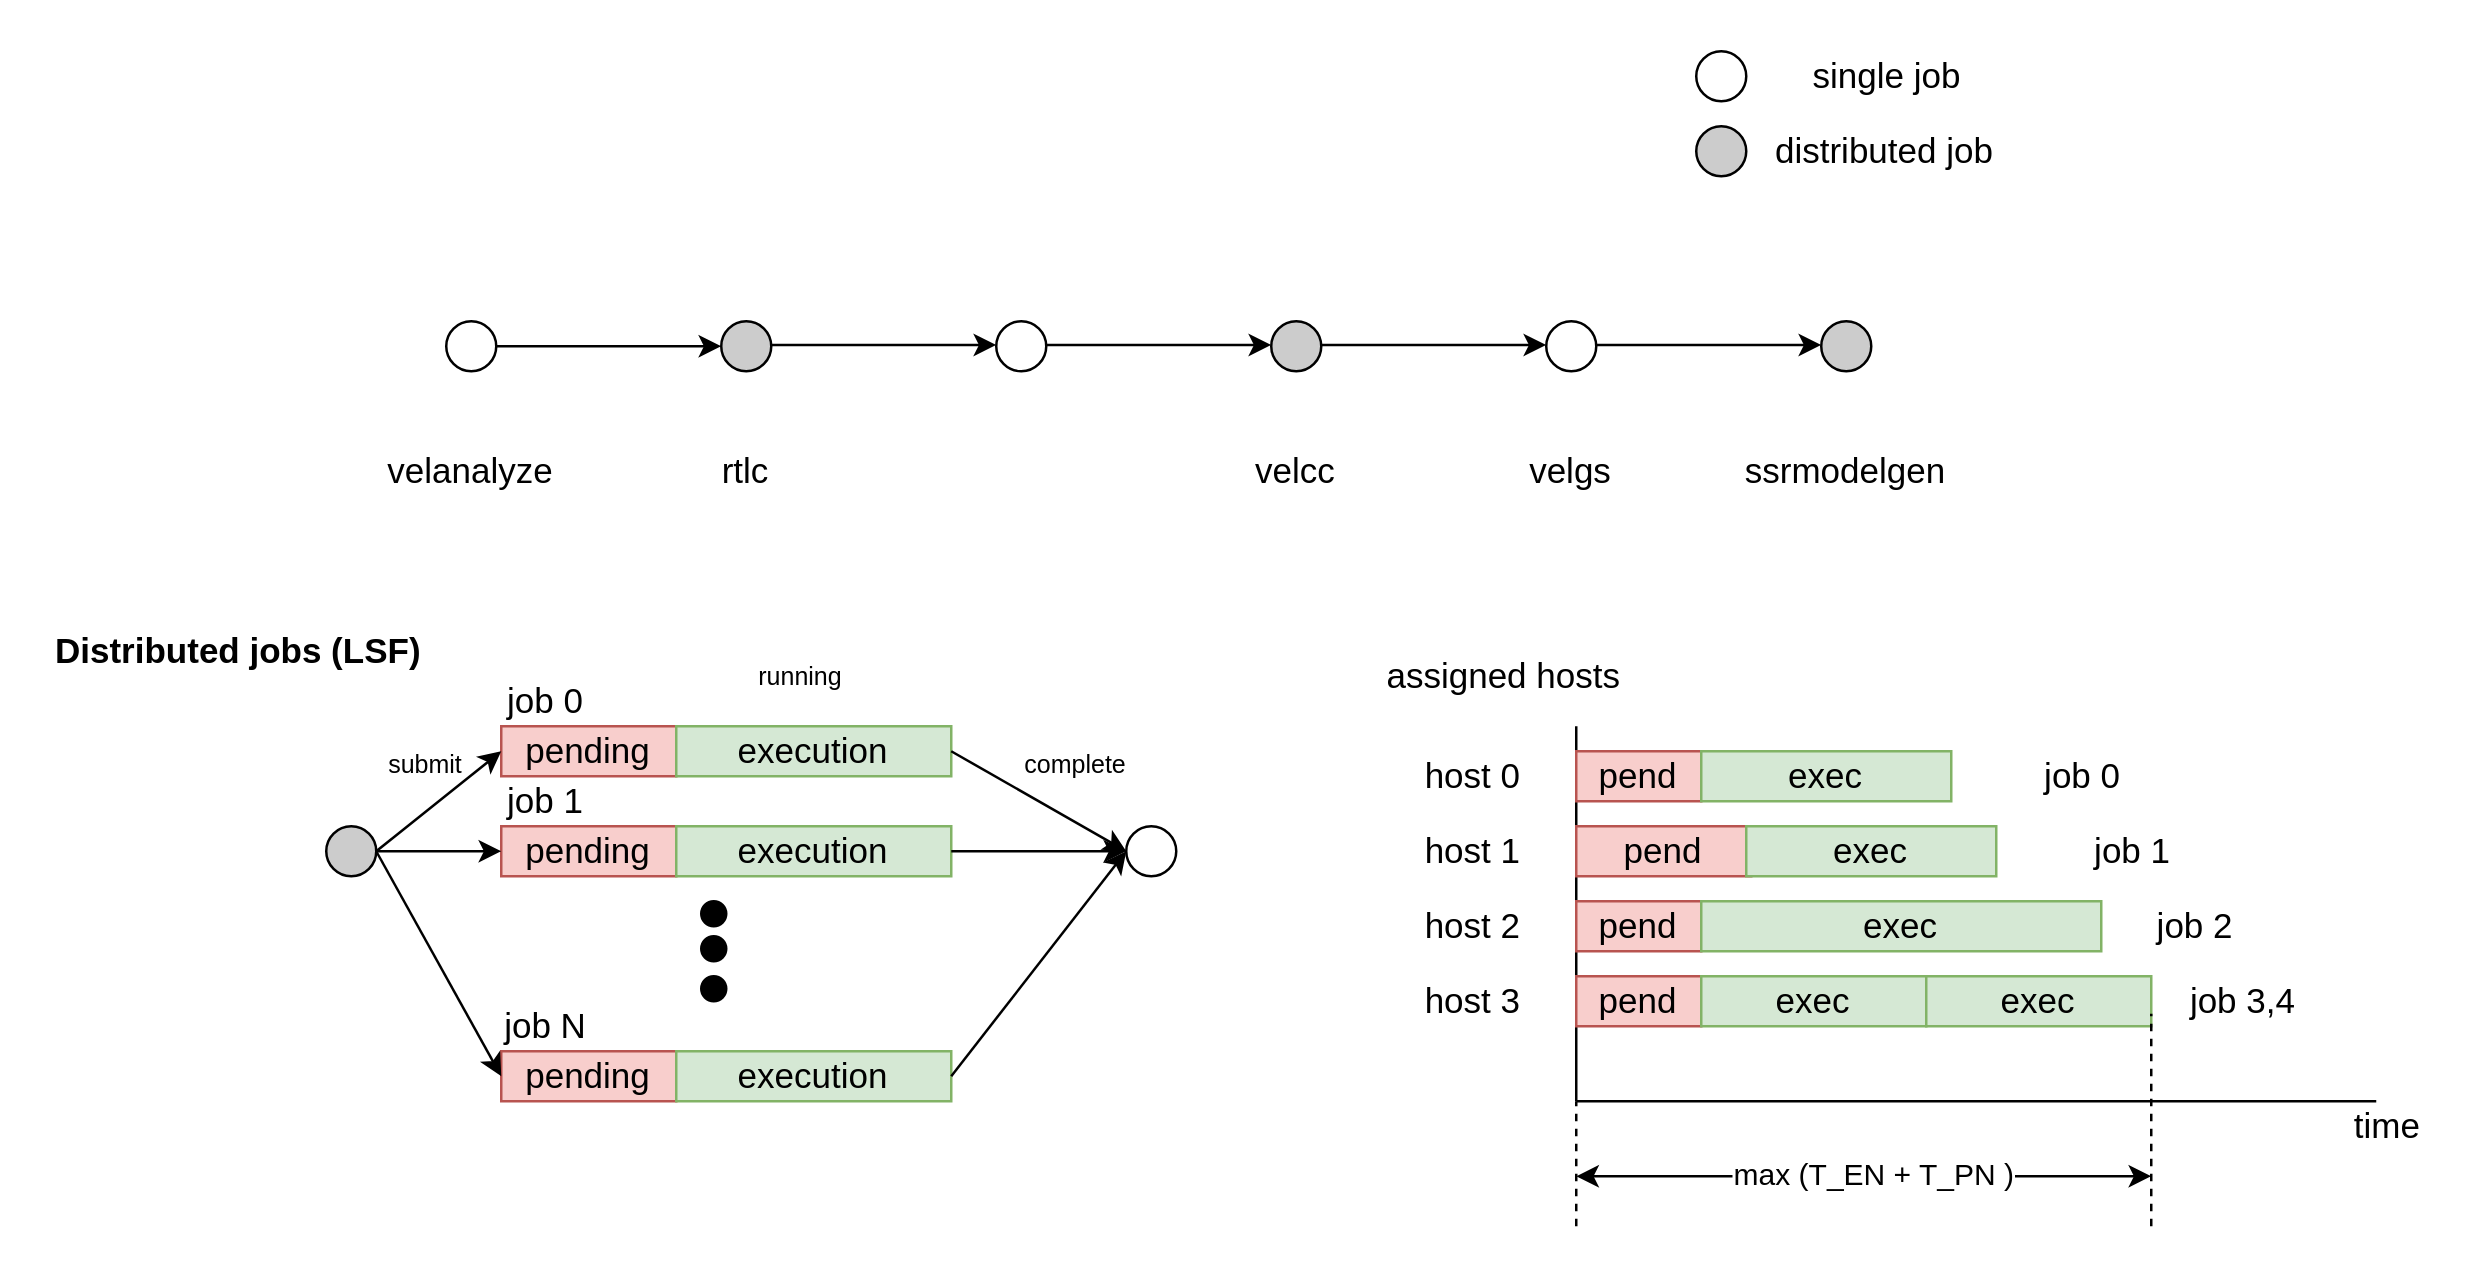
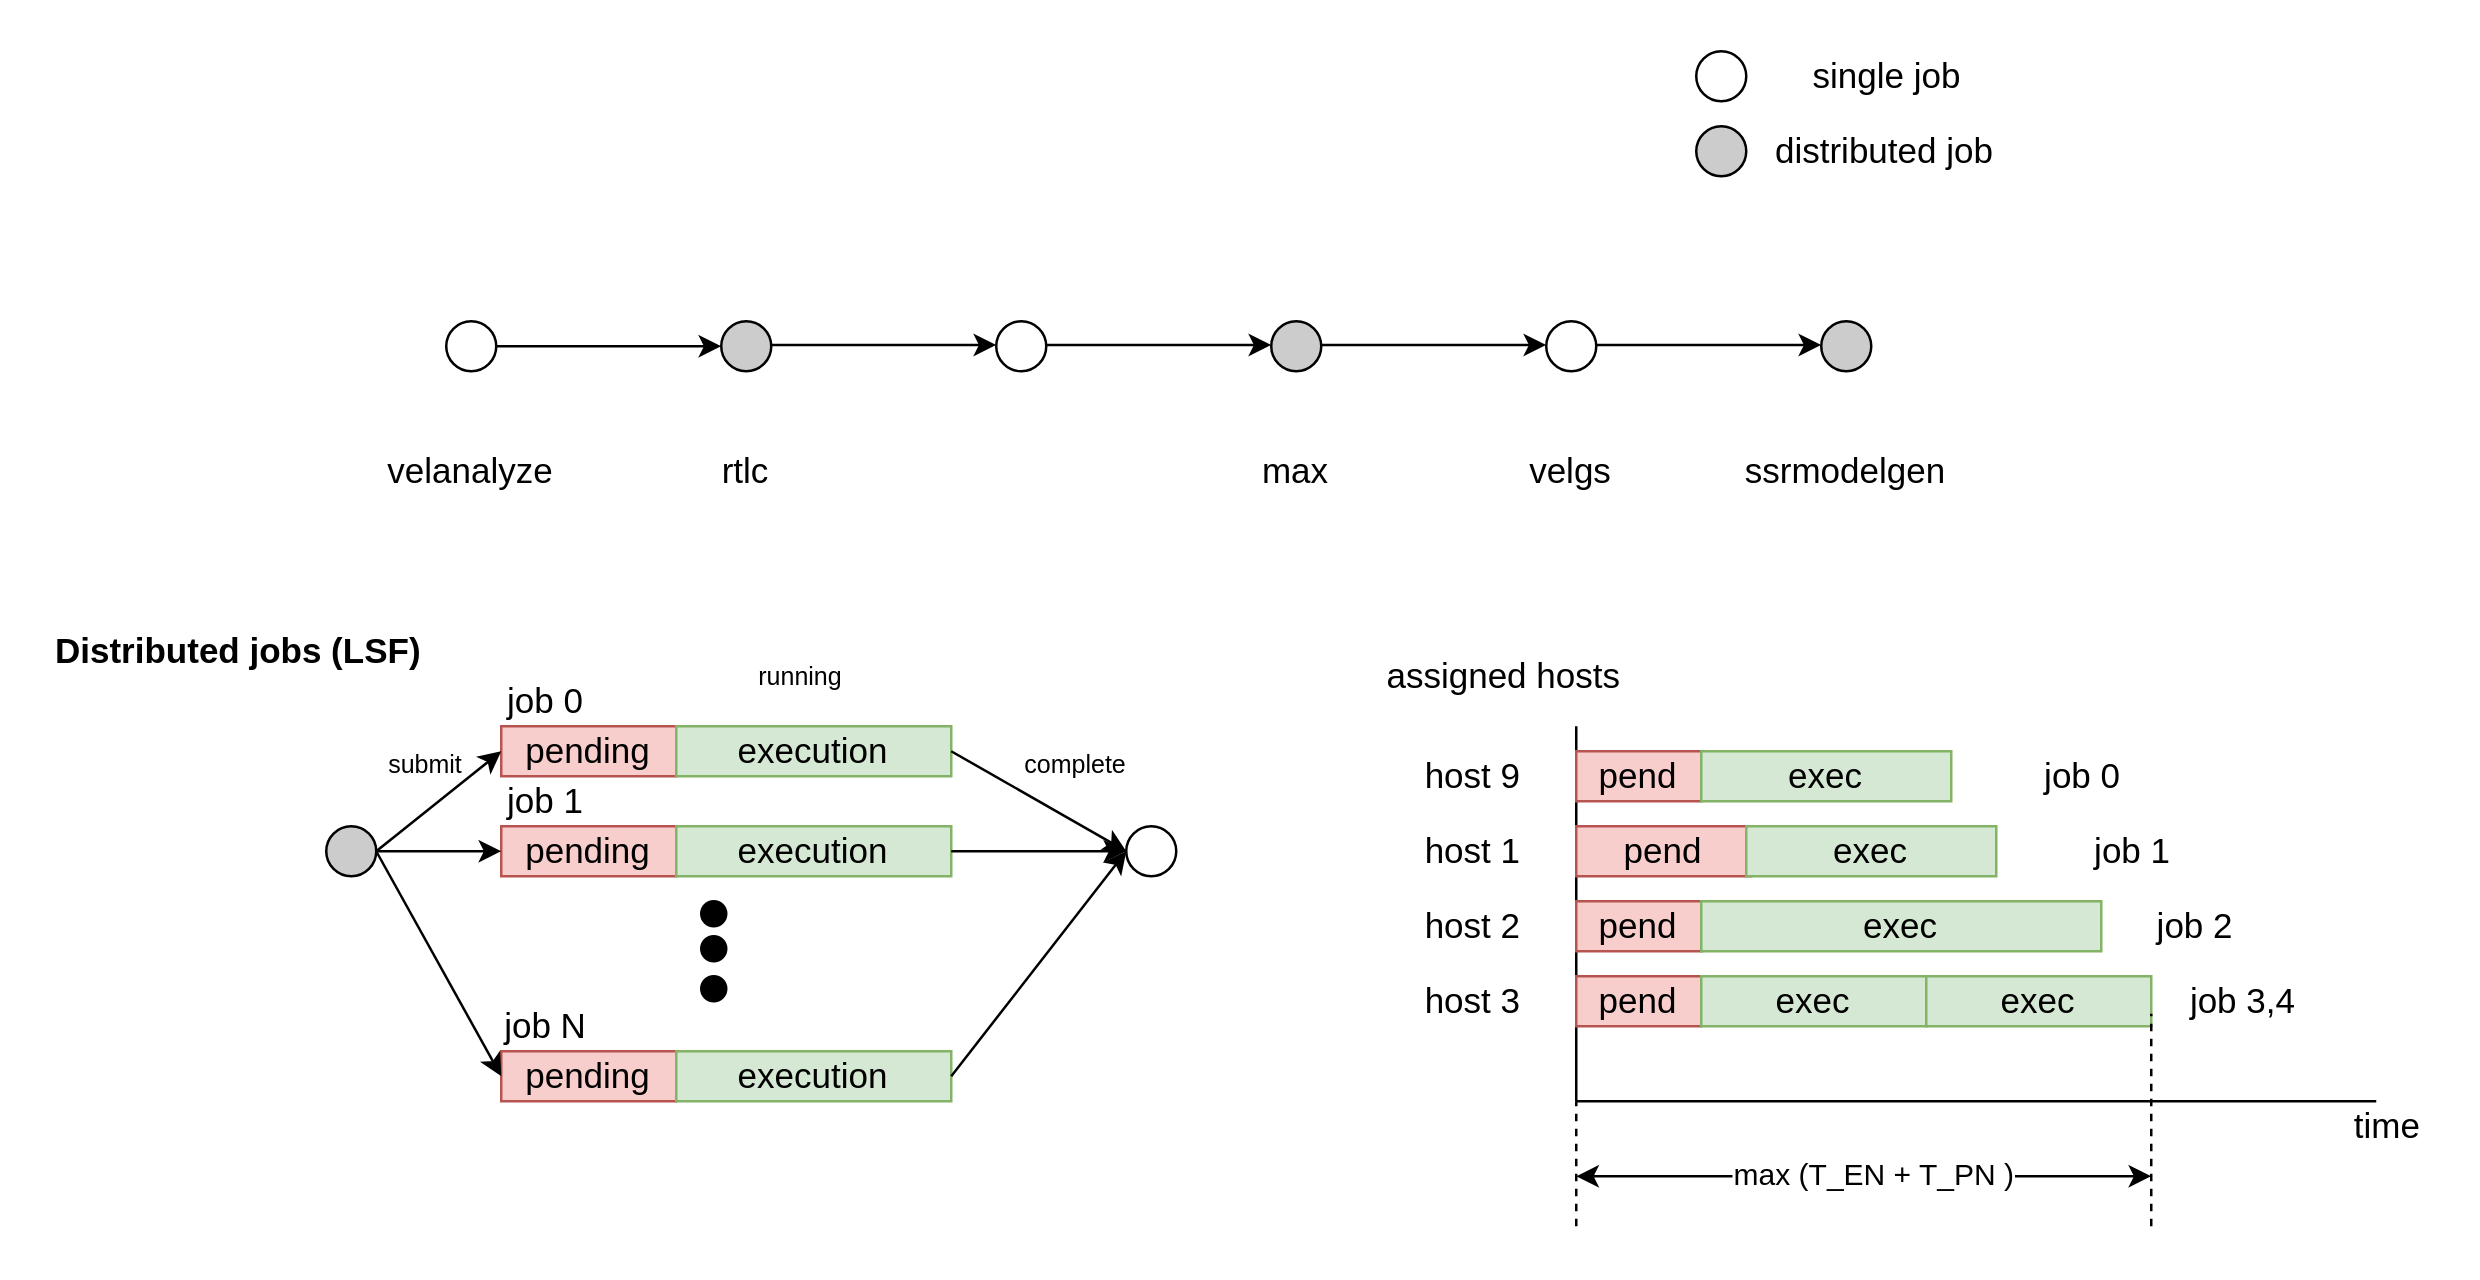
node "velcc": label "velcc" -> "max"
node "host 0": label "host 0" -> "host 9"
